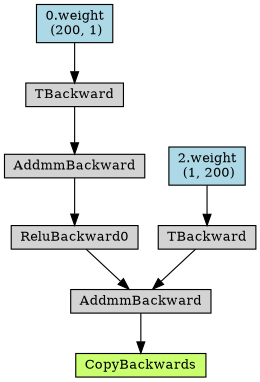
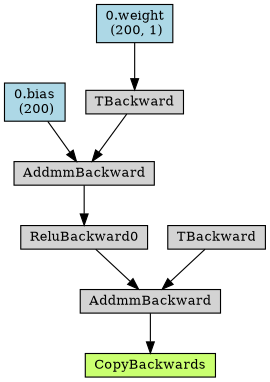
node "0.bias (200)": added
node "2.weight (1, 200)": removed
